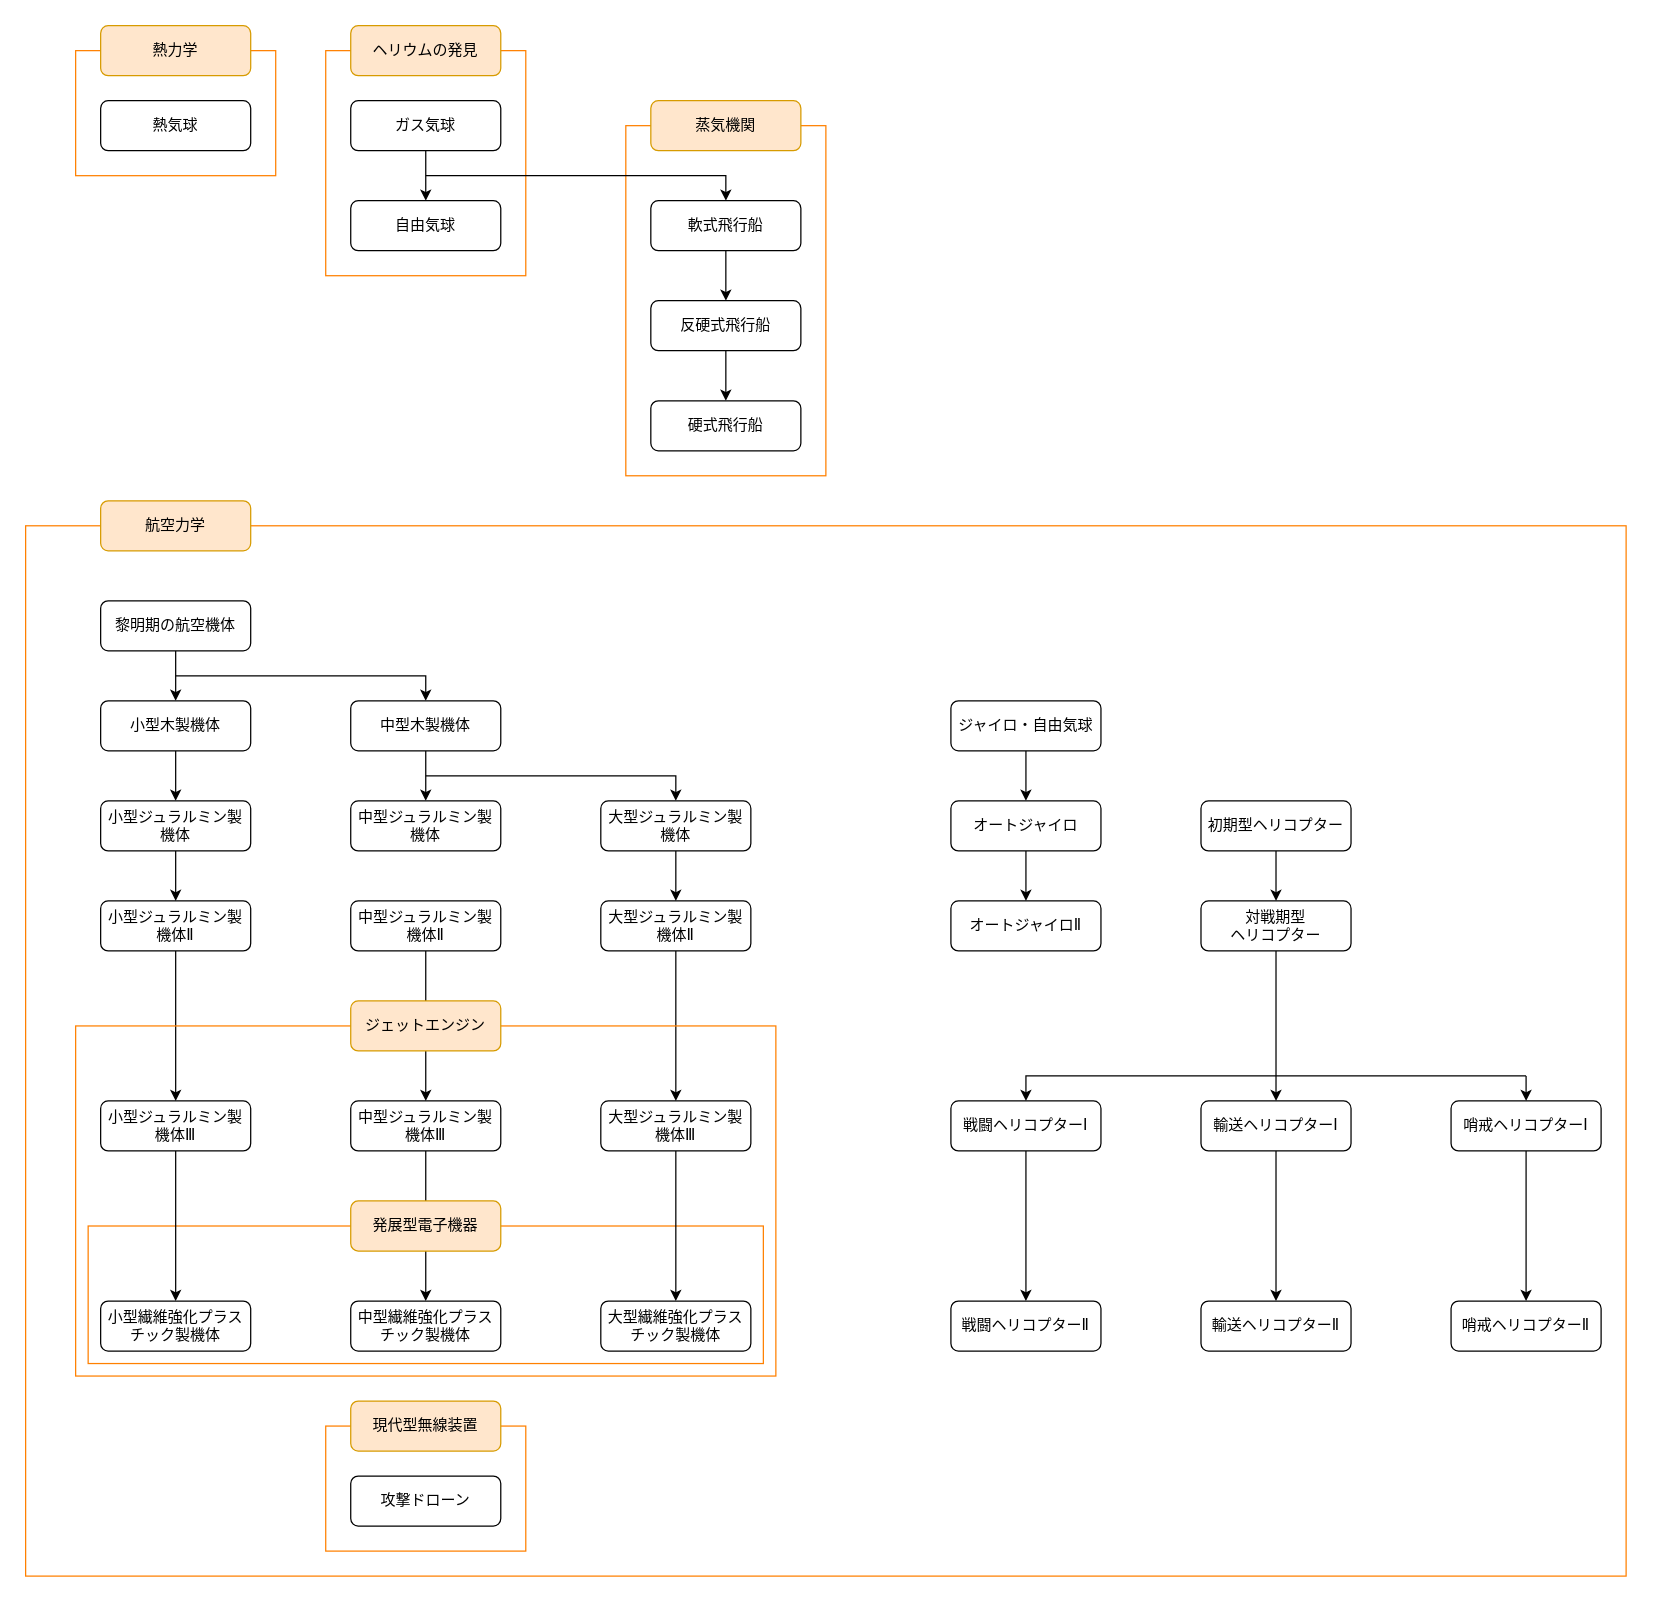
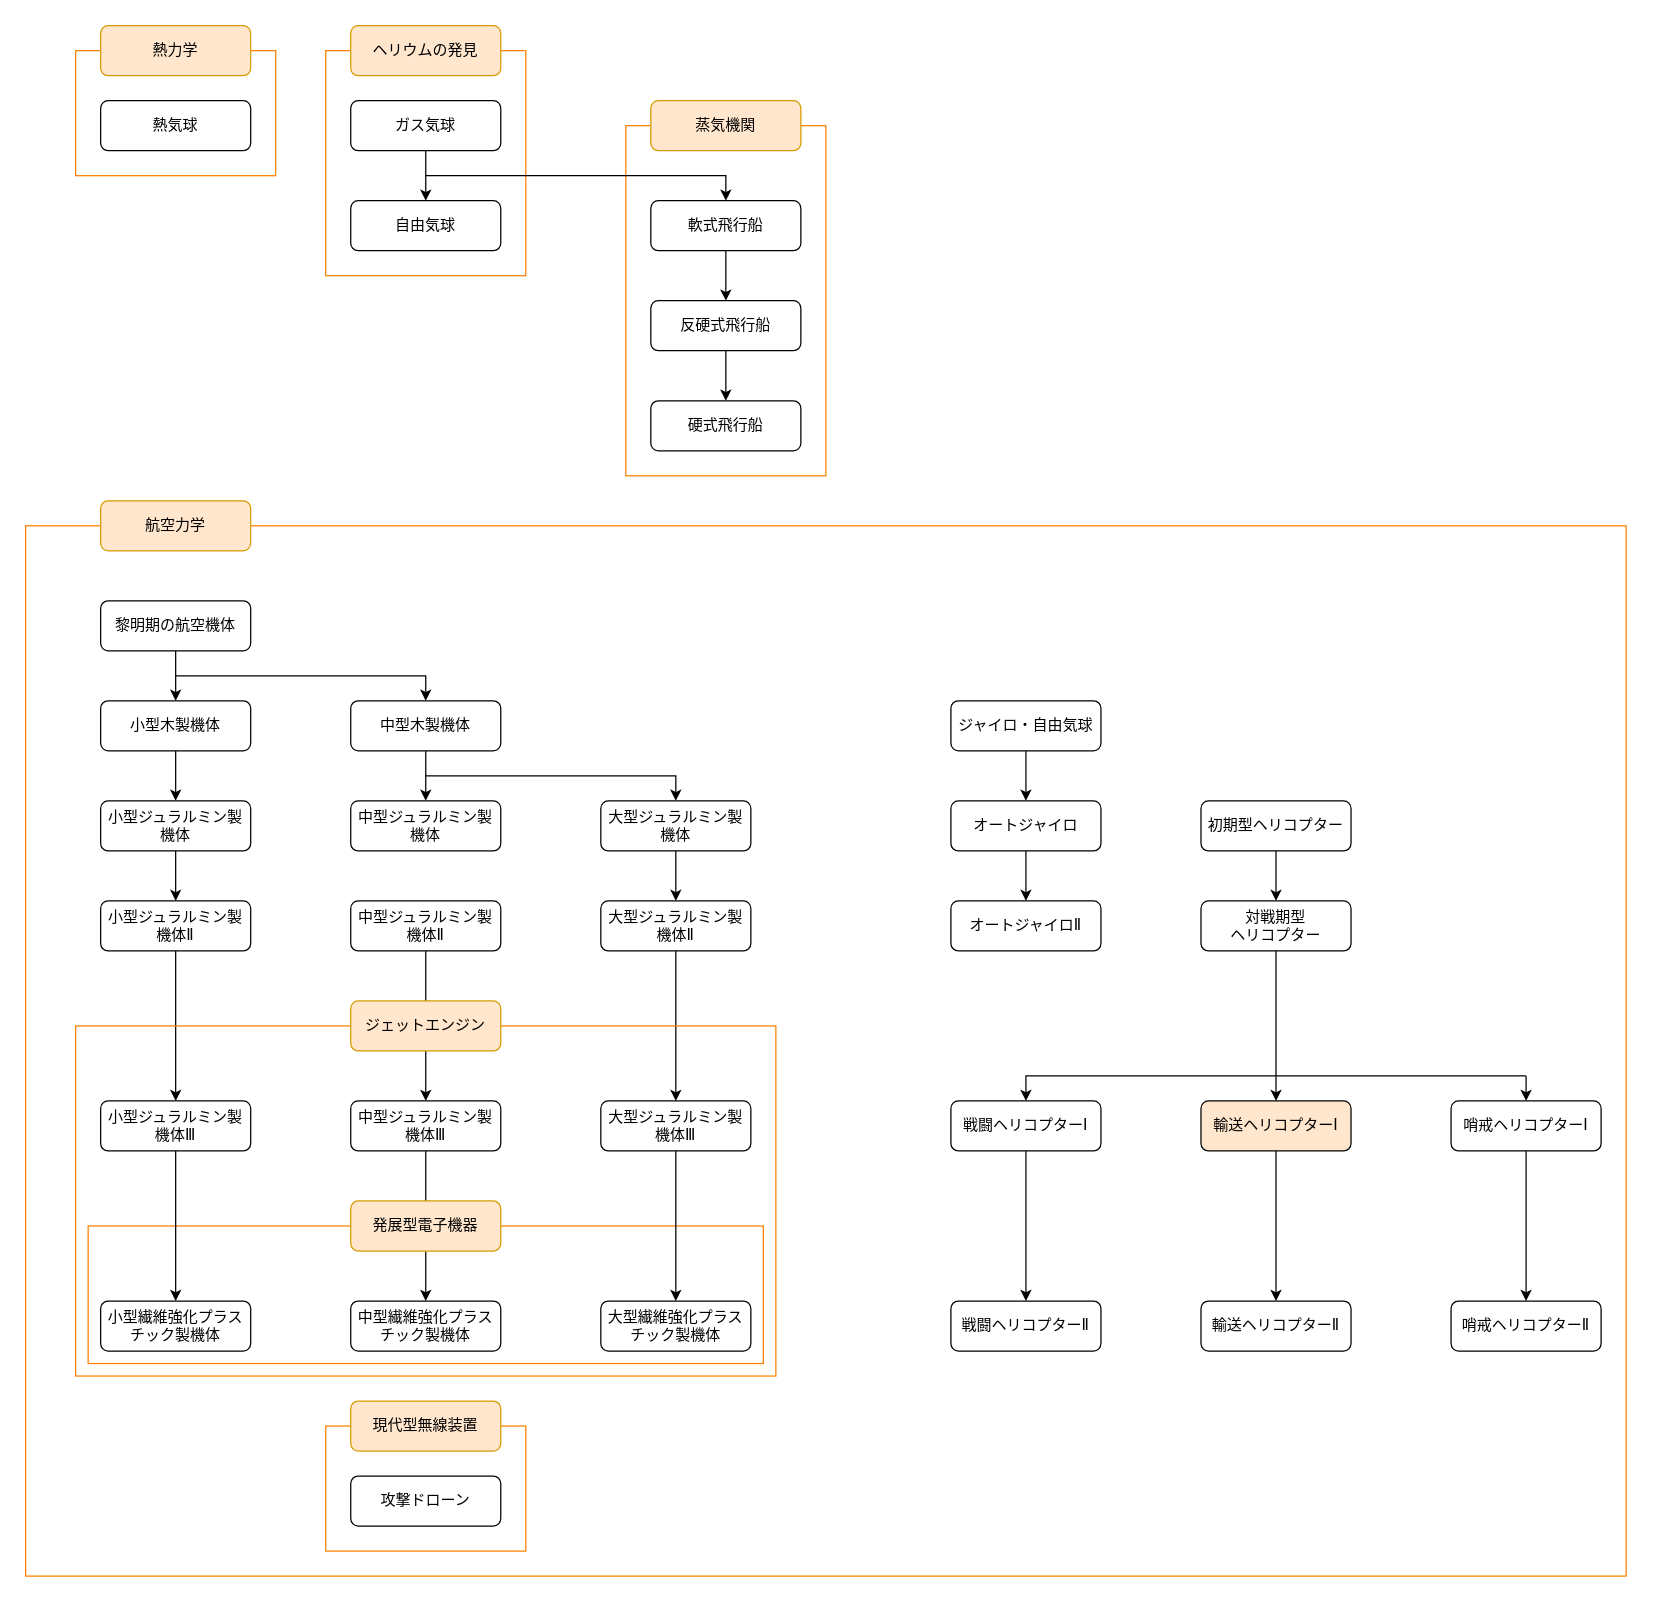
node "輸送ヘリコプターⅠ": fillcolor #ffffff -> #ffe6cc
